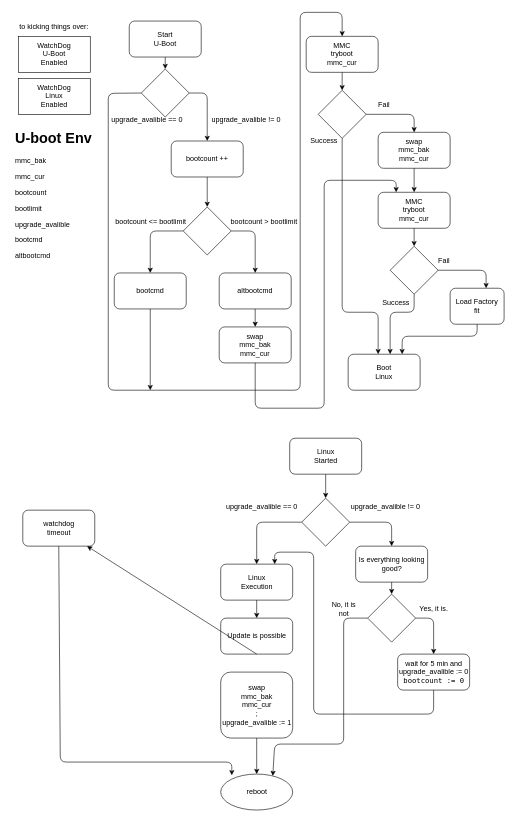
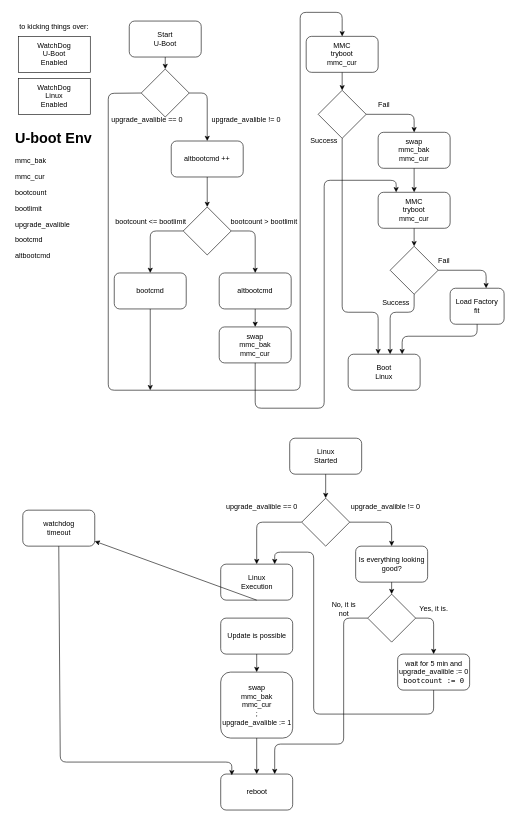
node "bootcount ++": label "bootcount ++" -> "altbootcmd ++"
edge "Update is possible" -> "watchdog timeout": now "Update is possible" -> "swap mmc_bak mmc_cur ; upgrade_avalible := 1"
edge "Linux Execution" -> "Update is possible": now "Linux Execution" -> "watchdog timeout"
node "reboot": shape ellipse -> rounded rectangle
